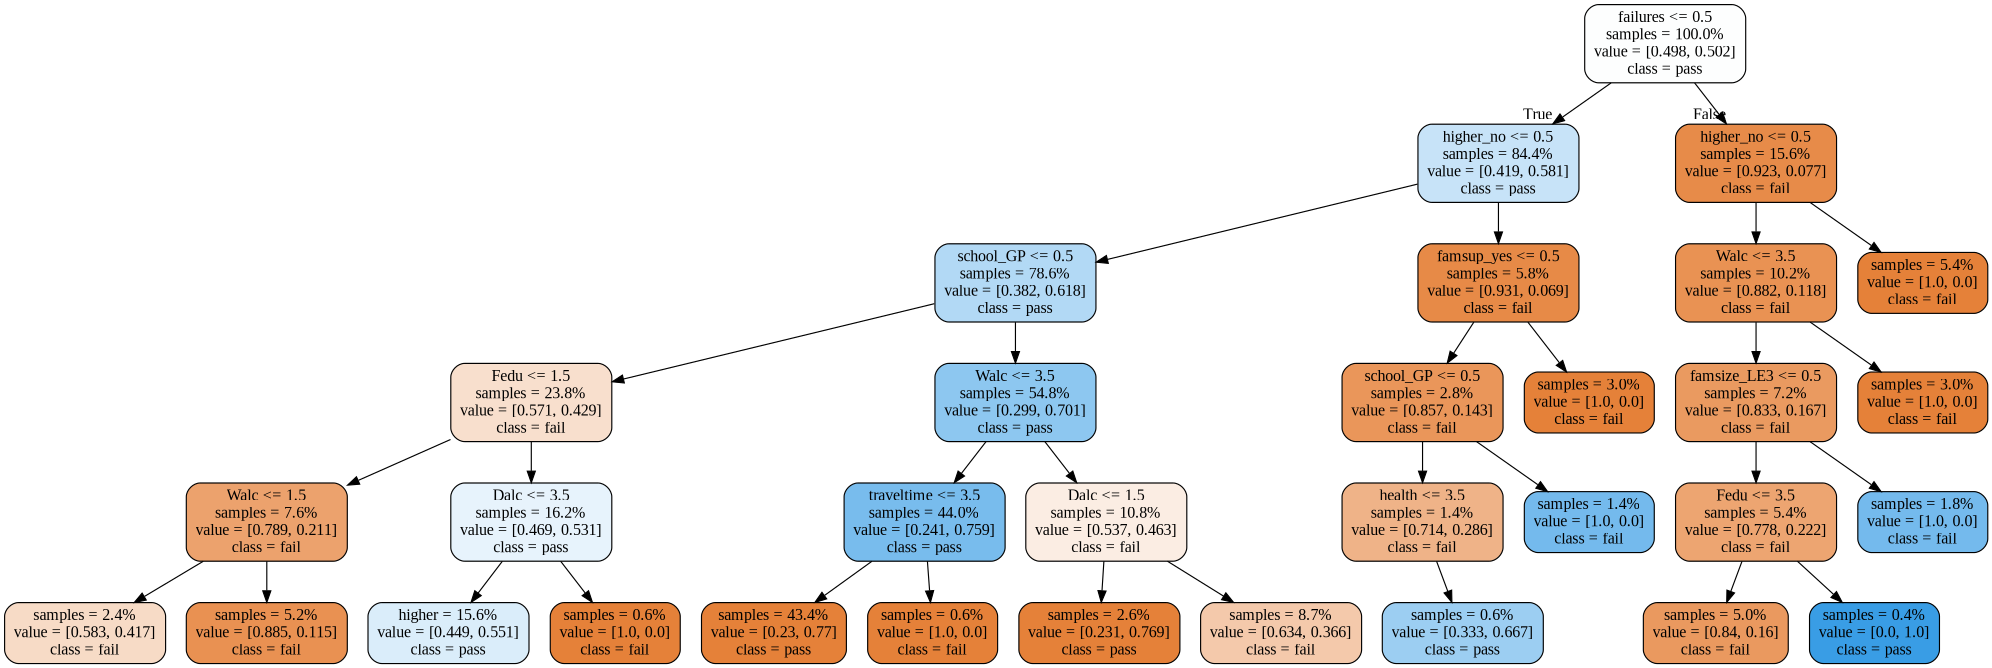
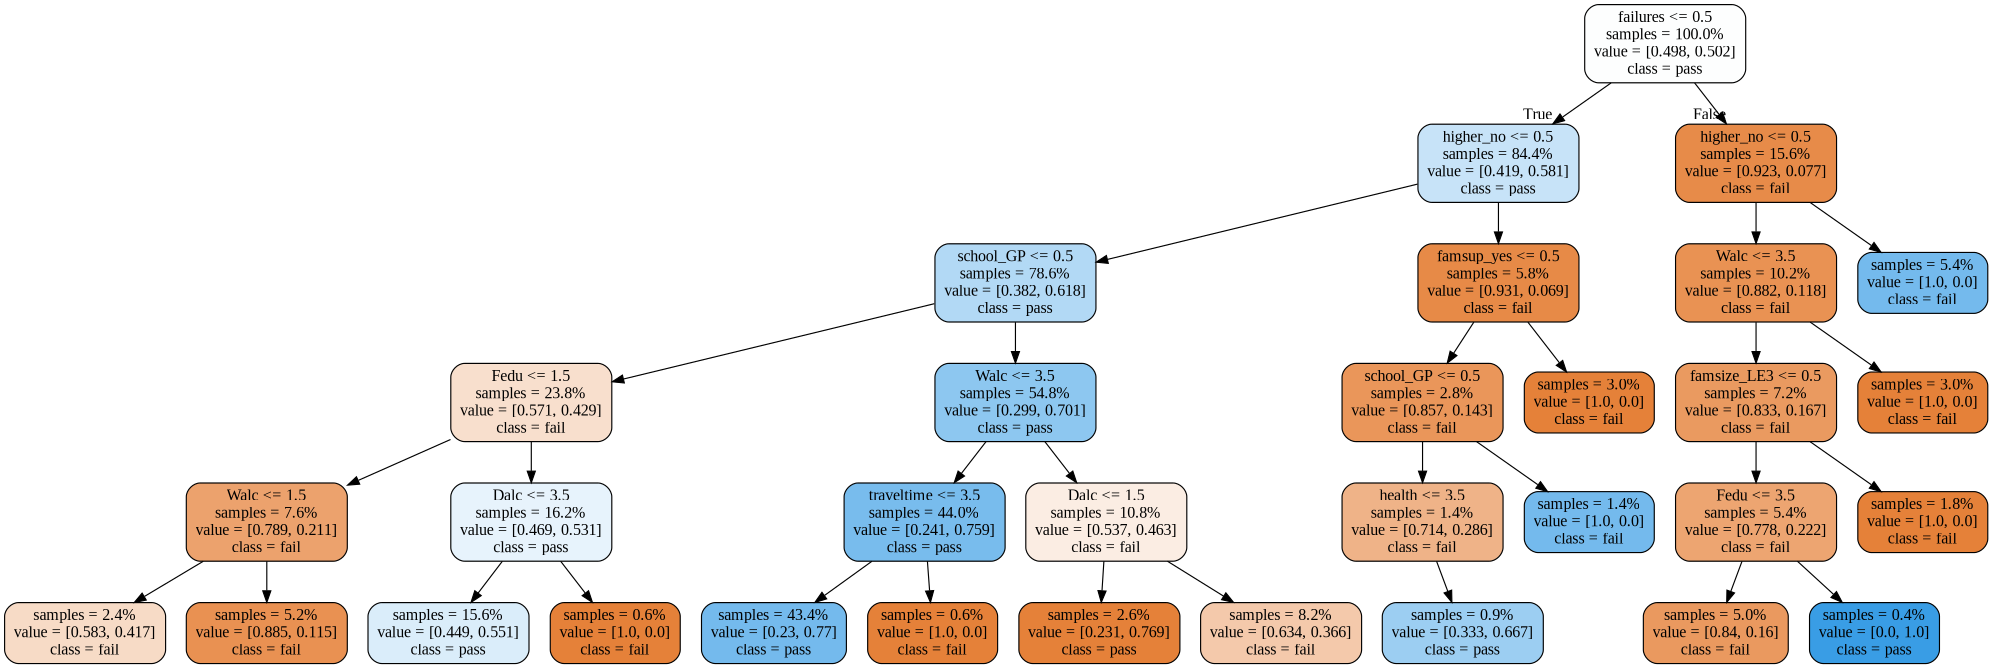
node "samples = 5.4% value = [1.0, 0.0] class = fail": fillcolor #e58139ff -> #399de5b3
node "samples = 1.8% value = [1.0, 0.0] class = fail": fillcolor #399de5b3 -> #e58139ff
node "higher = 15.6% value = [0.449, 0.551] class = pass": label "higher = 15.6% value = [0.449, 0.551] class = pass" -> "samples = 15.6% value = [0.449, 0.551] class = pass"
node "samples = 43.4% value = [0.23, 0.77] class = pass": fillcolor #e58139ff -> #399de5b3
node "samples = 8.7% value = [0.634, 0.366] class = fail": label "samples = 8.7% value = [0.634, 0.366] class = fail" -> "samples = 8.2% value = [0.634, 0.366] class = fail"
node "samples = 0.6% value = [0.333, 0.667] class = pass": label "samples = 0.6% value = [0.333, 0.667] class = pass" -> "samples = 0.9% value = [0.333, 0.667] class = pass"
